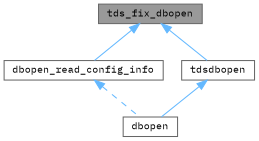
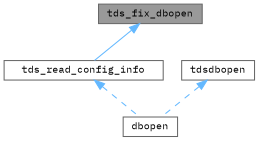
edge "tdsdbopen" -> "tds_fix_dbopen": removed
node "dbopen_read_config_info": label "dbopen_read_config_info" -> "tds_read_config_info"
edge "dbopen" -> "tdsdbopen": style solid -> dashed
